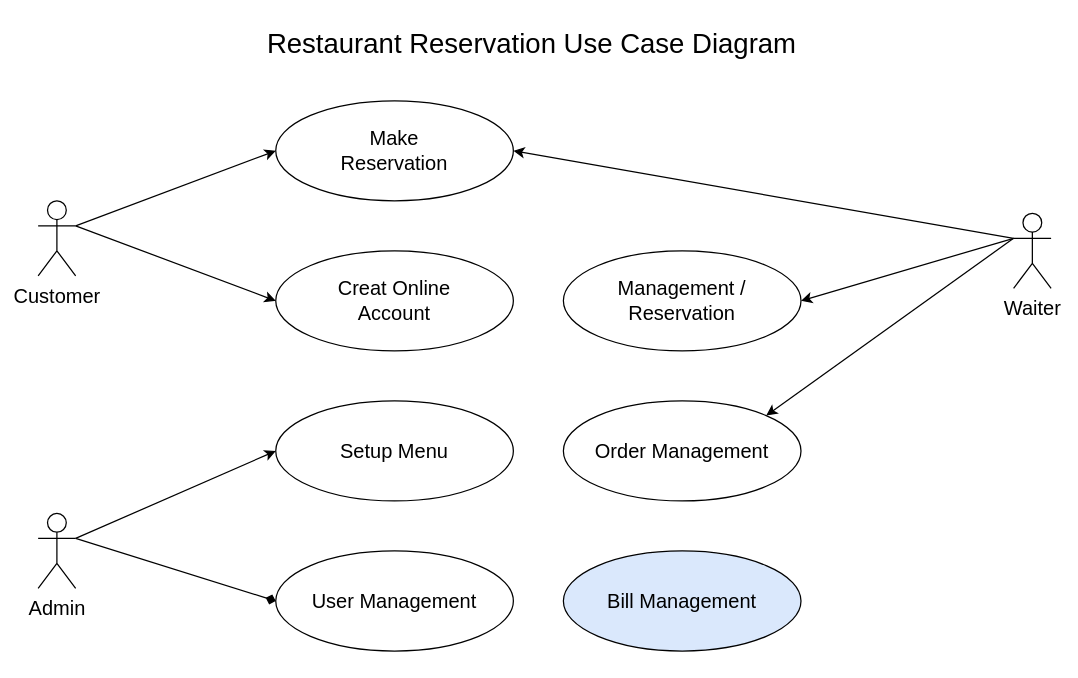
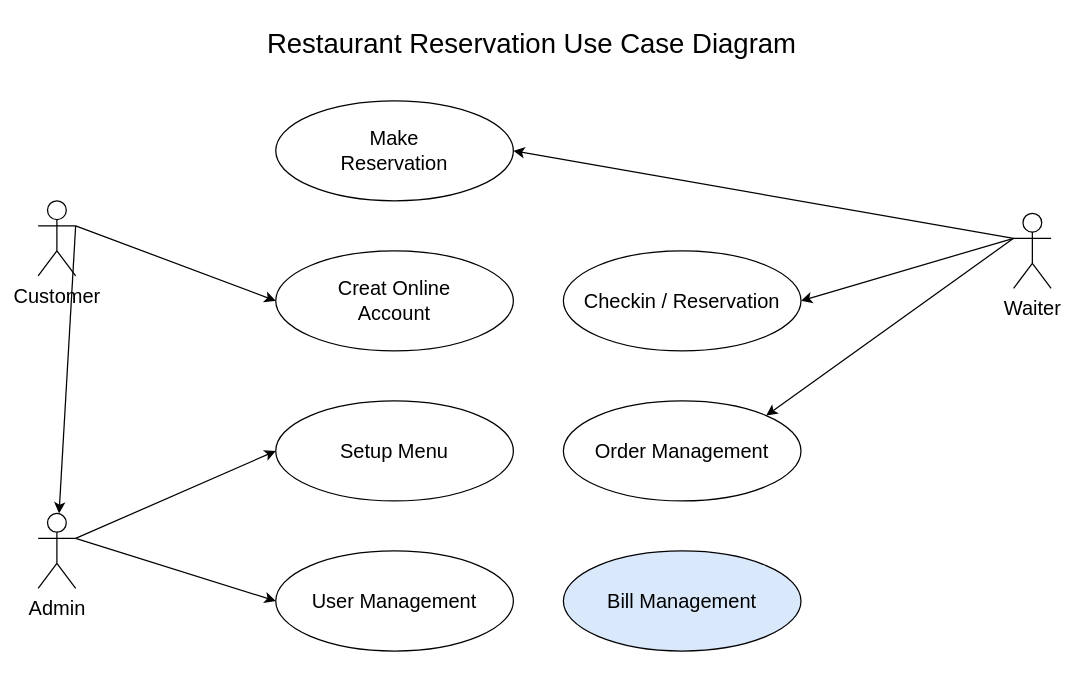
edge "Customer" -> "MakeReservation": now "Customer" -> "Admin"
node "Management / Reservation": label "Management / Reservation" -> "Checkin / Reservation"
edge "Admin" -> "User Management": arrowhead diamond -> classic
